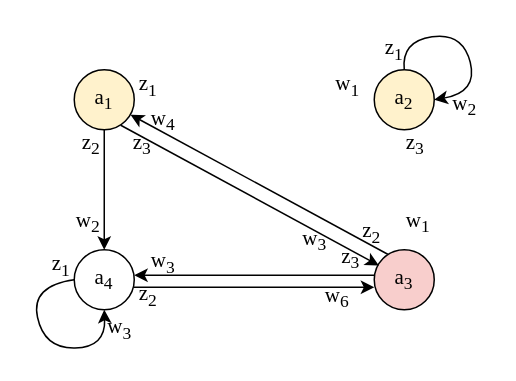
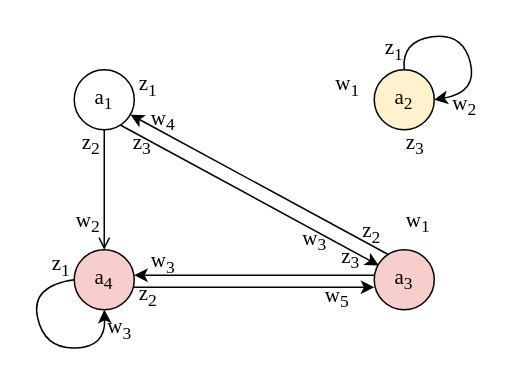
node "a1": fillcolor #fff2cc -> #ffffff
edge "a1" -> "a4": arrowhead classic -> open
node "a4": fillcolor #ffffff -> #f8cecc
node "w6": label "w6" -> "w5"
